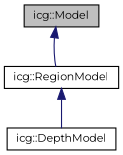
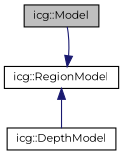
edge "icg::RegionModel" -> "icg::Model": reversed
